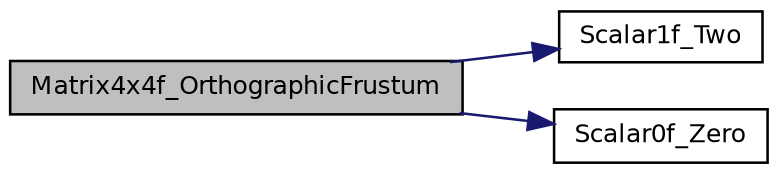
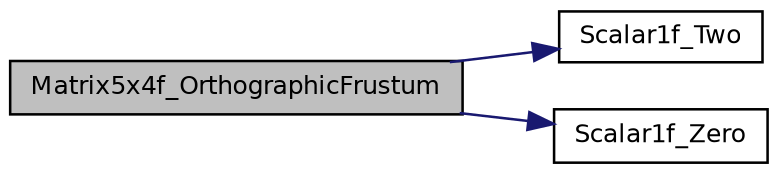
node "Matrix4x4f_OrthographicFrustum": label "Matrix4x4f_OrthographicFrustum" -> "Matrix5x4f_OrthographicFrustum"
node "Scalar0f_Zero": label "Scalar0f_Zero" -> "Scalar1f_Zero"
